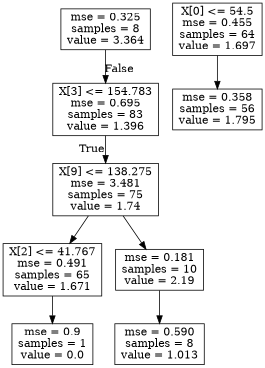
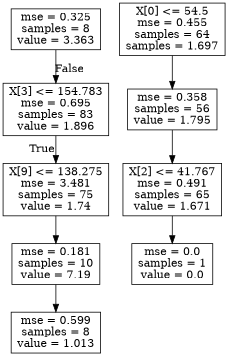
node "mse = 0.325 samples = 8 value = 3.364": label "mse = 0.325 samples = 8 value = 3.364" -> "mse = 0.325 samples = 8 value = 3.363"
node "X[0] <= 54.5 mse = 0.455 samples = 64 value = 1.697": label "X[0] <= 54.5 mse = 0.455 samples = 64 value = 1.697" -> "X[0] <= 54.5 mse = 0.455 samples = 64 samples = 1.697"
node "X[3] <= 154.783 mse = 0.695 samples = 83 value = 1.396": label "X[3] <= 154.783 mse = 0.695 samples = 83 value = 1.396" -> "X[3] <= 154.783 mse = 0.695 samples = 83 value = 1.896"
edge "X[9] <= 138.275 mse = 3.481 samples = 75 value = 1.74" -> "X[2] <= 41.767 mse = 0.491 samples = 65 value = 1.671": now "mse = 0.358 samples = 56 value = 1.795" -> "X[2] <= 41.767 mse = 0.491 samples = 65 value = 1.671"
node "mse = 0.181 samples = 10 value = 2.19": label "mse = 0.181 samples = 10 value = 2.19" -> "mse = 0.181 samples = 10 value = 7.19"
node "mse = 0.9 samples = 1 value = 0.0": label "mse = 0.9 samples = 1 value = 0.0" -> "mse = 0.0 samples = 1 value = 0.0"
node "mse = 0.590 samples = 8 value = 1.013": label "mse = 0.590 samples = 8 value = 1.013" -> "mse = 0.599 samples = 8 value = 1.013"
